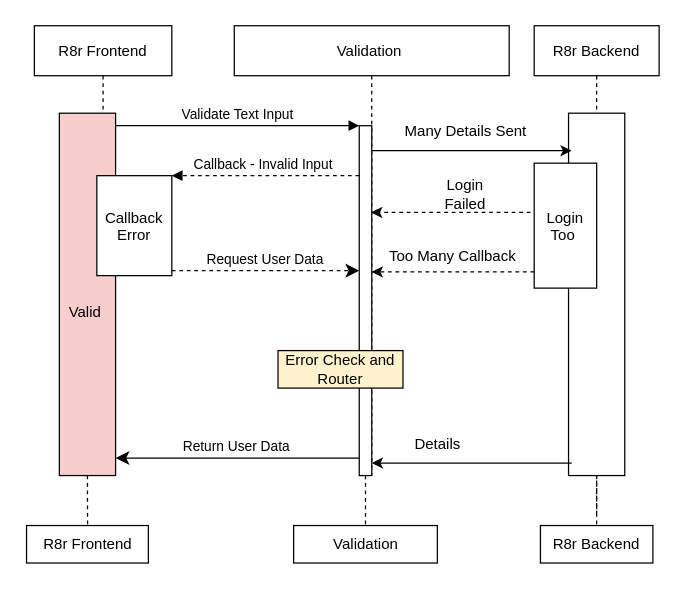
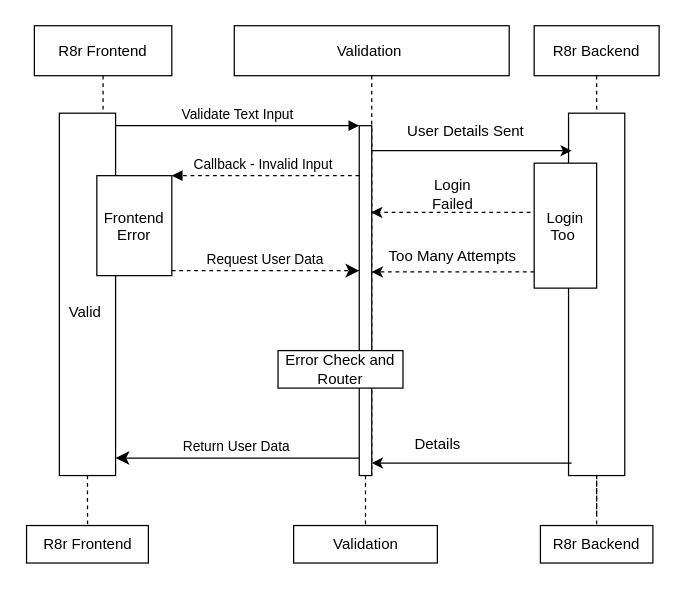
node "Many Details Sent": label "Many Details Sent" -> "User Details Sent"
node "Login Failed": moved (466, 194) -> (453, 194)
node "Callback Error": label "Callback Error" -> "Frontend Error"
node "Too Many Callback": label "Too Many Callback" -> "Too Many Attempts"
node "Valid": fillcolor #f8cecc -> #ffffff
node "Error Check and Router": fillcolor #fff2cc -> #ffffff
